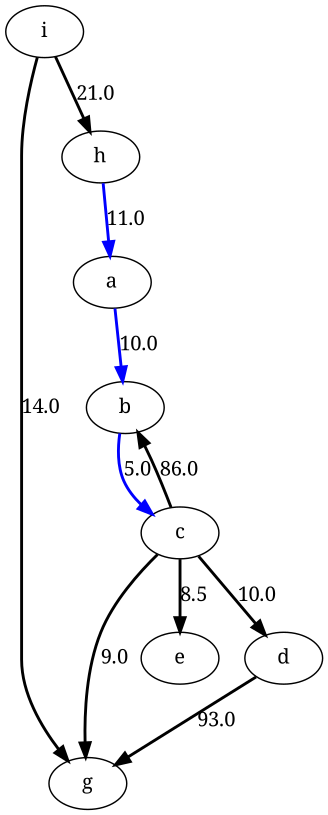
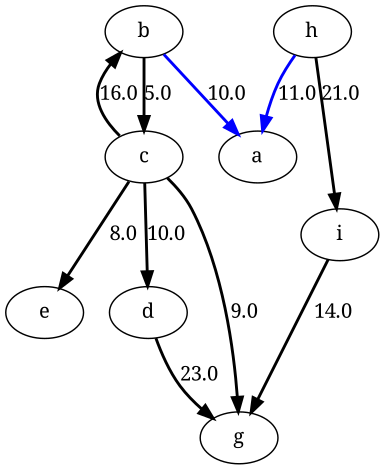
edge "i" -> "h": reversed
edge "a" -> "b": reversed
edge "c" -> "b": label "86.0" -> "16.0"
edge "b" -> "c": color blue -> black
edge "c" -> "e": label "8.5" -> "8.0"
edge "d" -> "g": label "93.0" -> "23.0"
